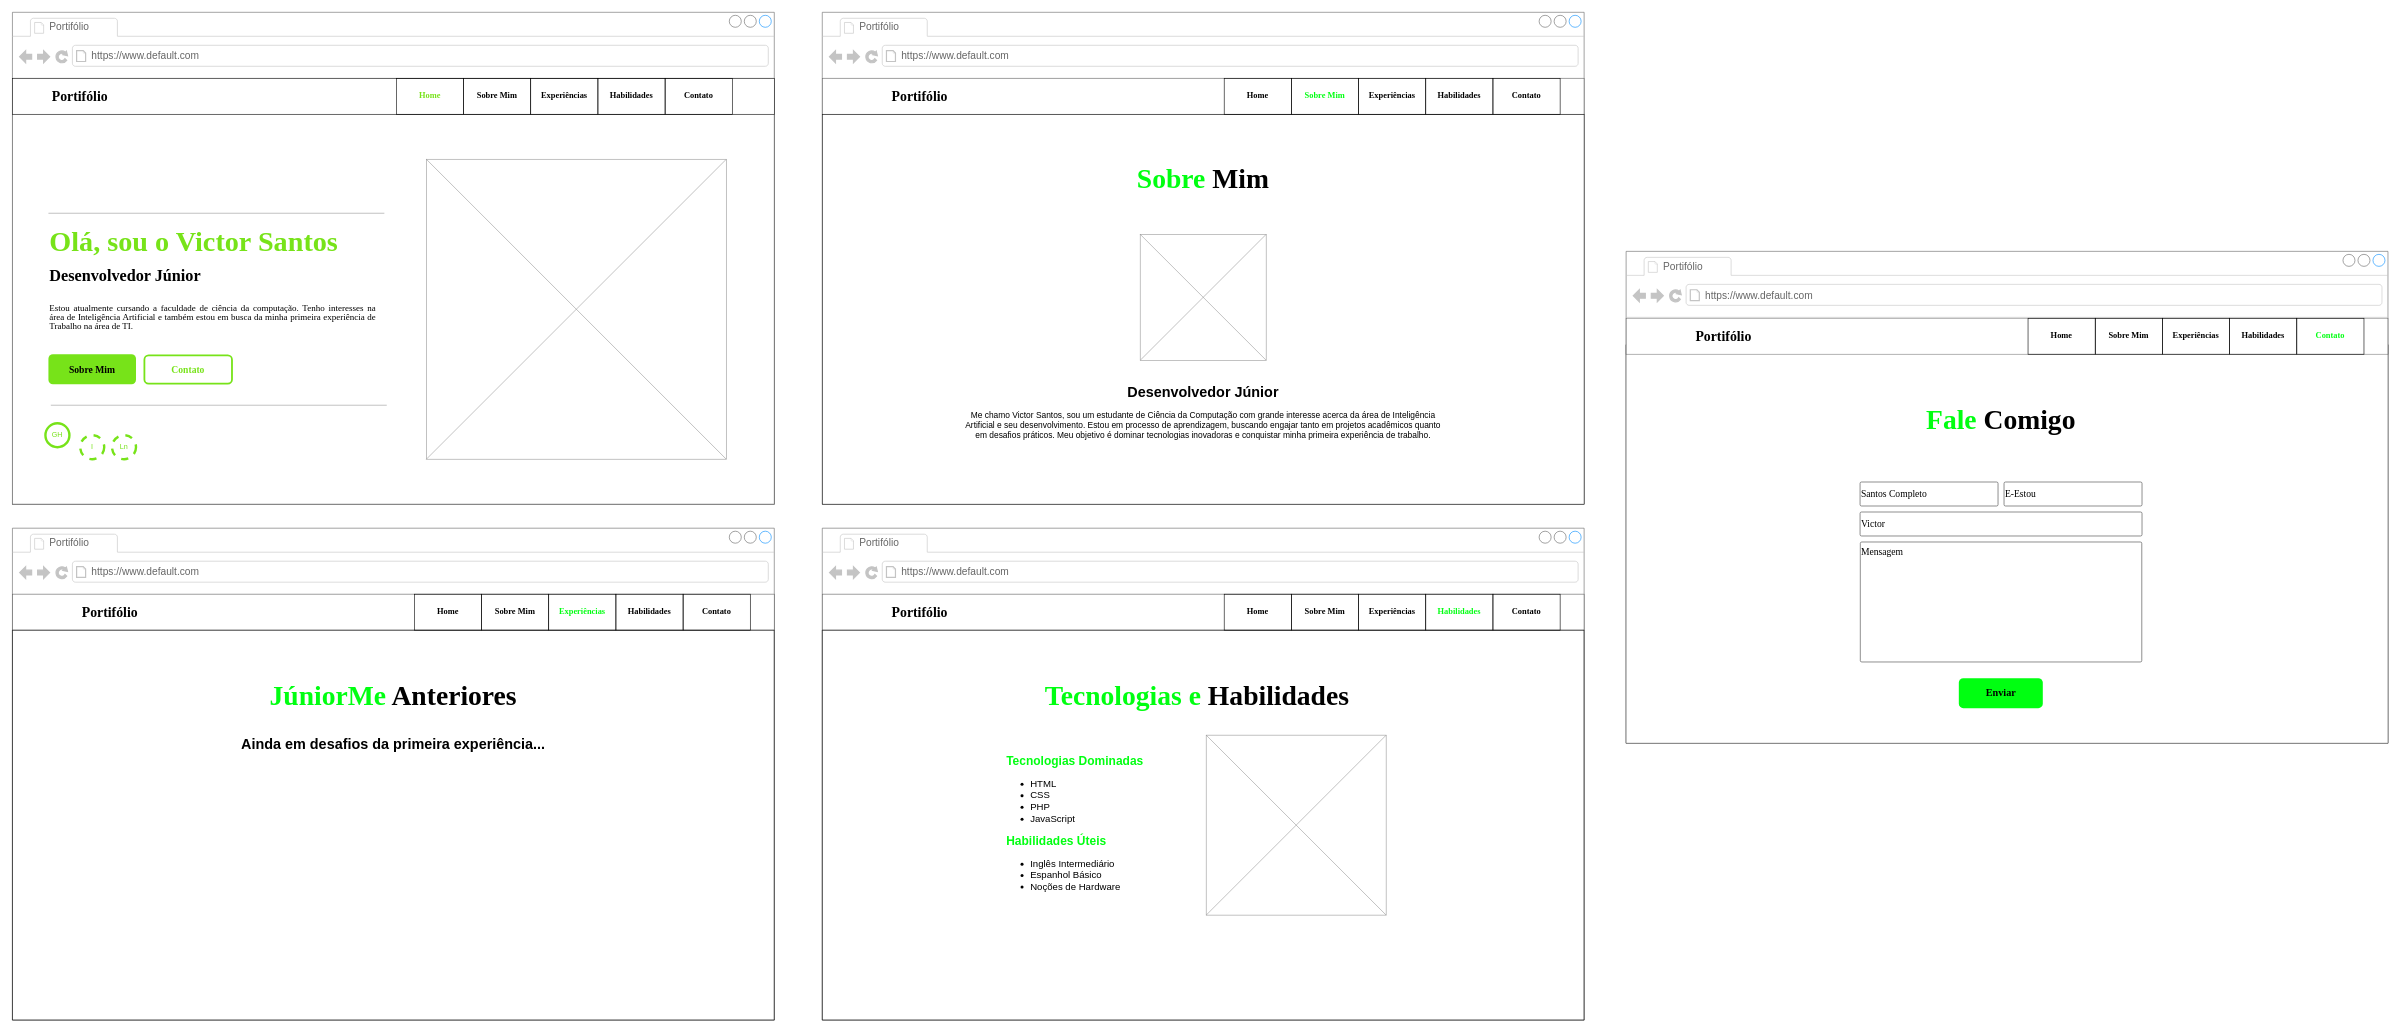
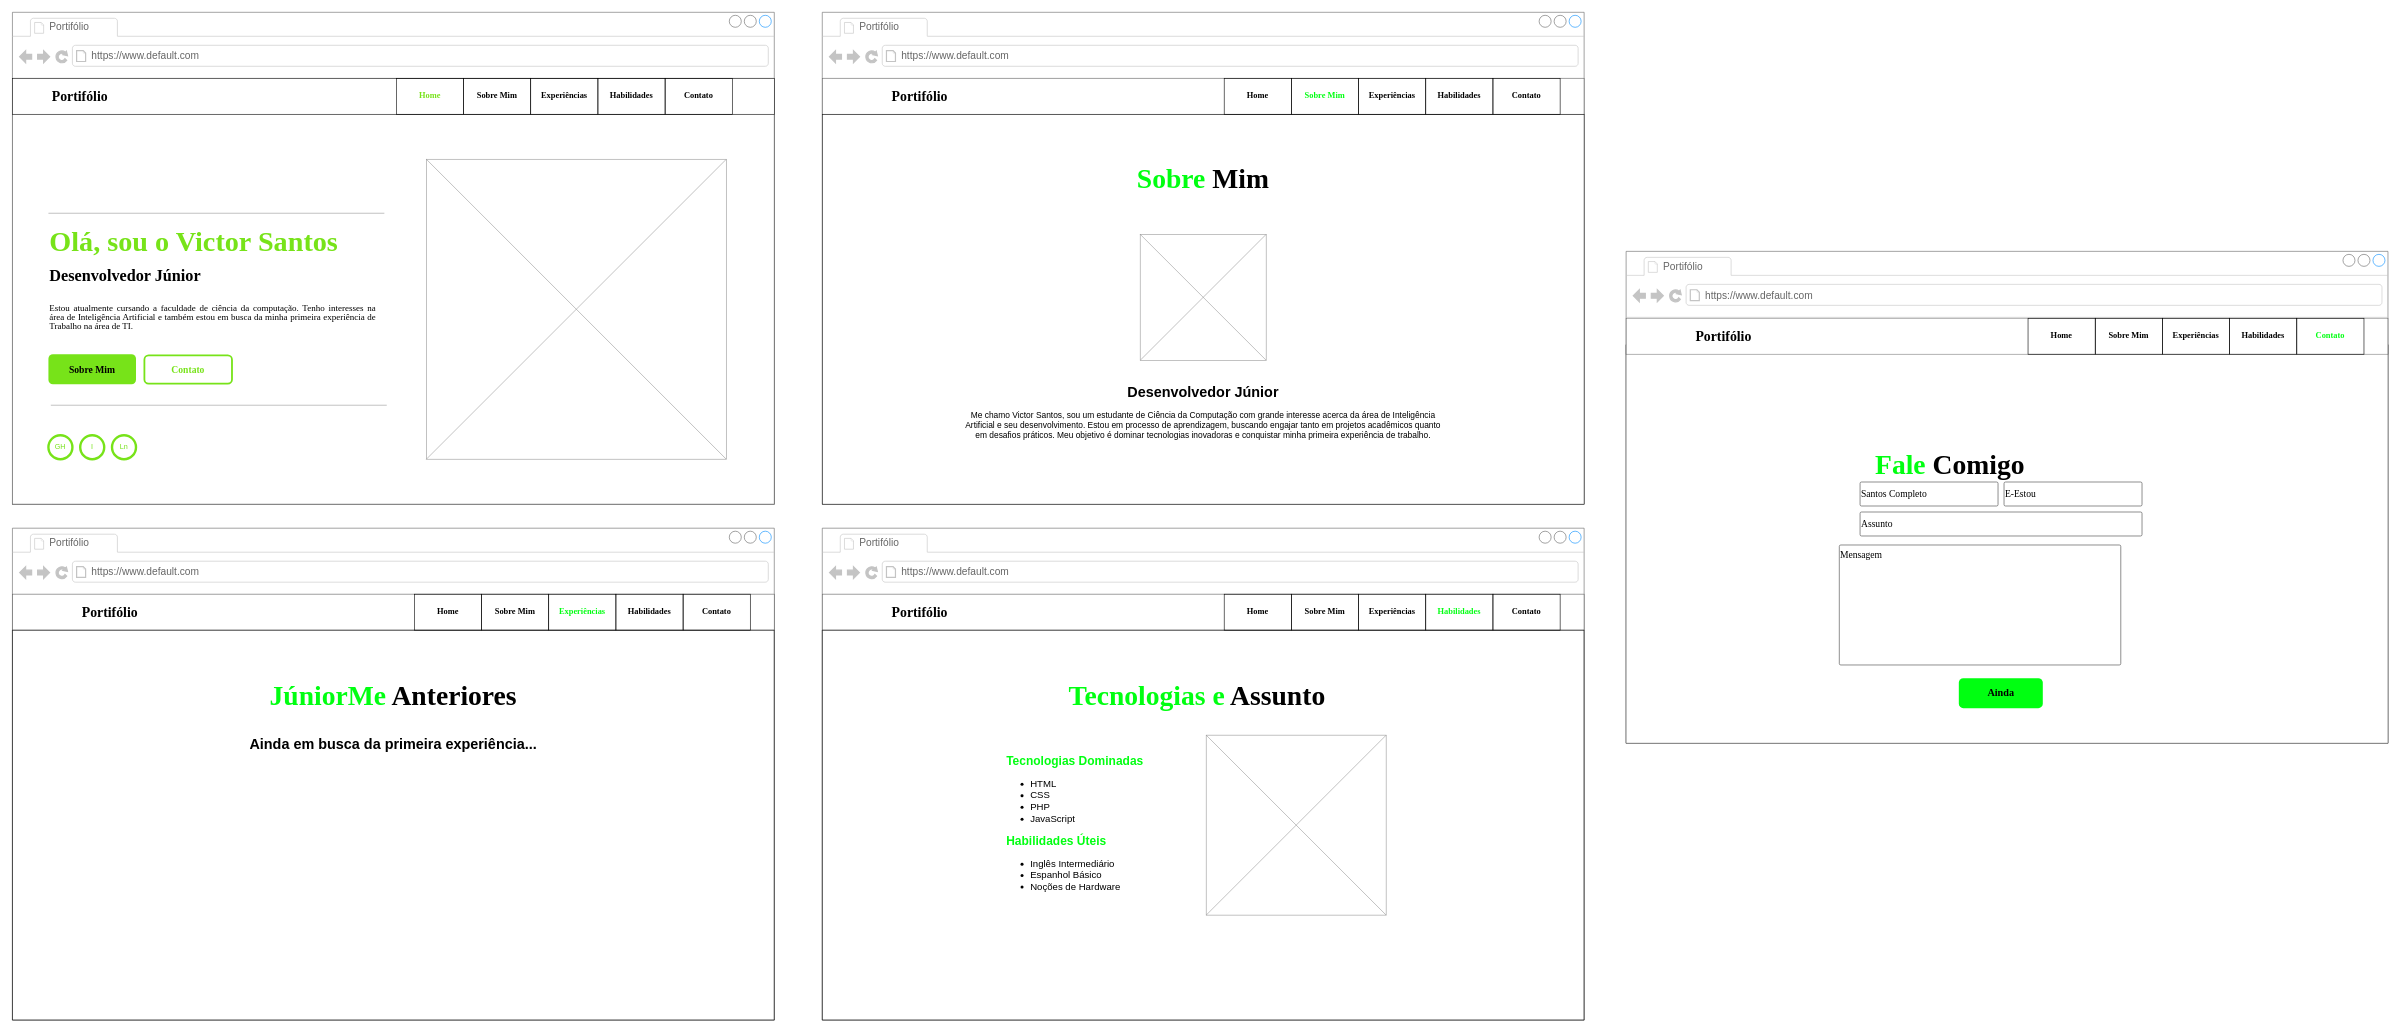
node "Fale Comigo": moved (2001, 420) -> (1950, 465)
node "GH": moved (57, 435) -> (60, 447)
node "I": style dashed -> solid
node "Ln": style dashed -> solid
node "Victor": label "Victor" -> "Assunto"
node "Mensagem": moved (2001, 602) -> (1980, 605)
node "Enviar": label "Enviar" -> "Ainda"
node "Tecnologias e Habilidades": label "Tecnologias e Habilidades" -> "Tecnologias e Assunto"
node "Ainda em desafios da primeira experiência...": label "Ainda em desafios da primeira experiência..." -> "Ainda em busca da primeira experiência..."
